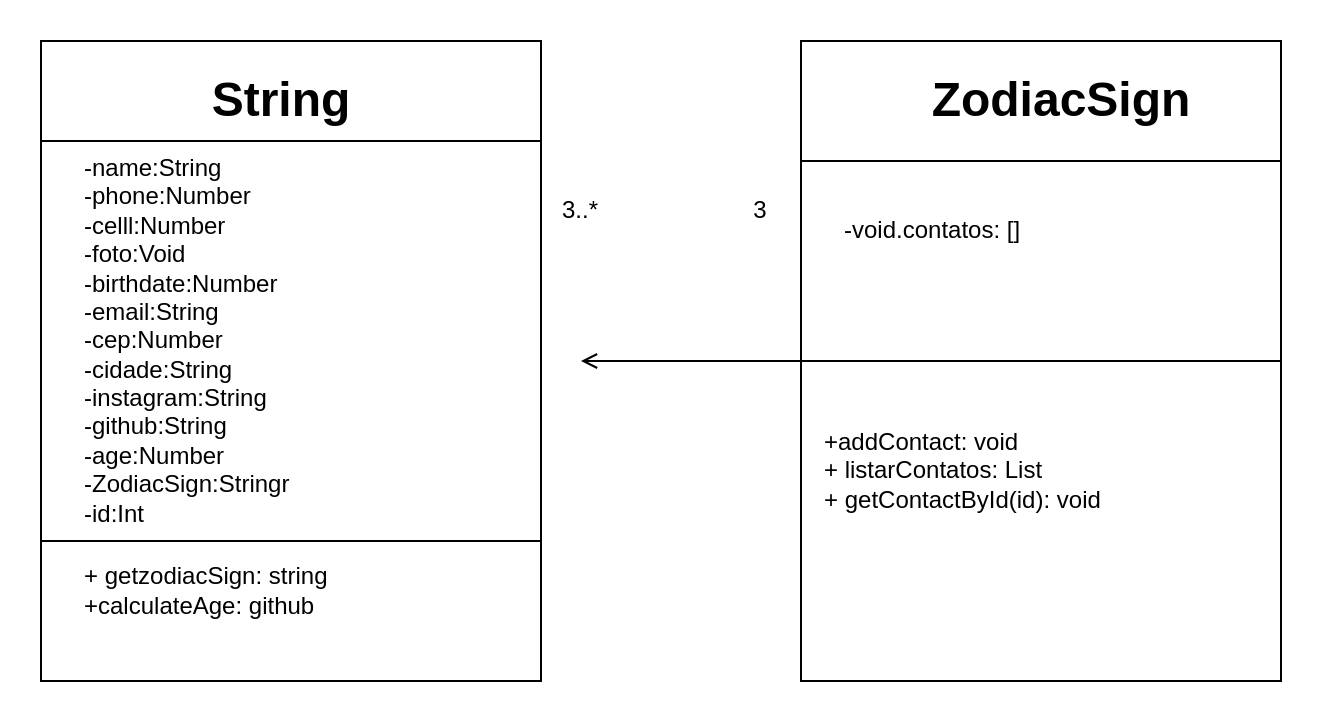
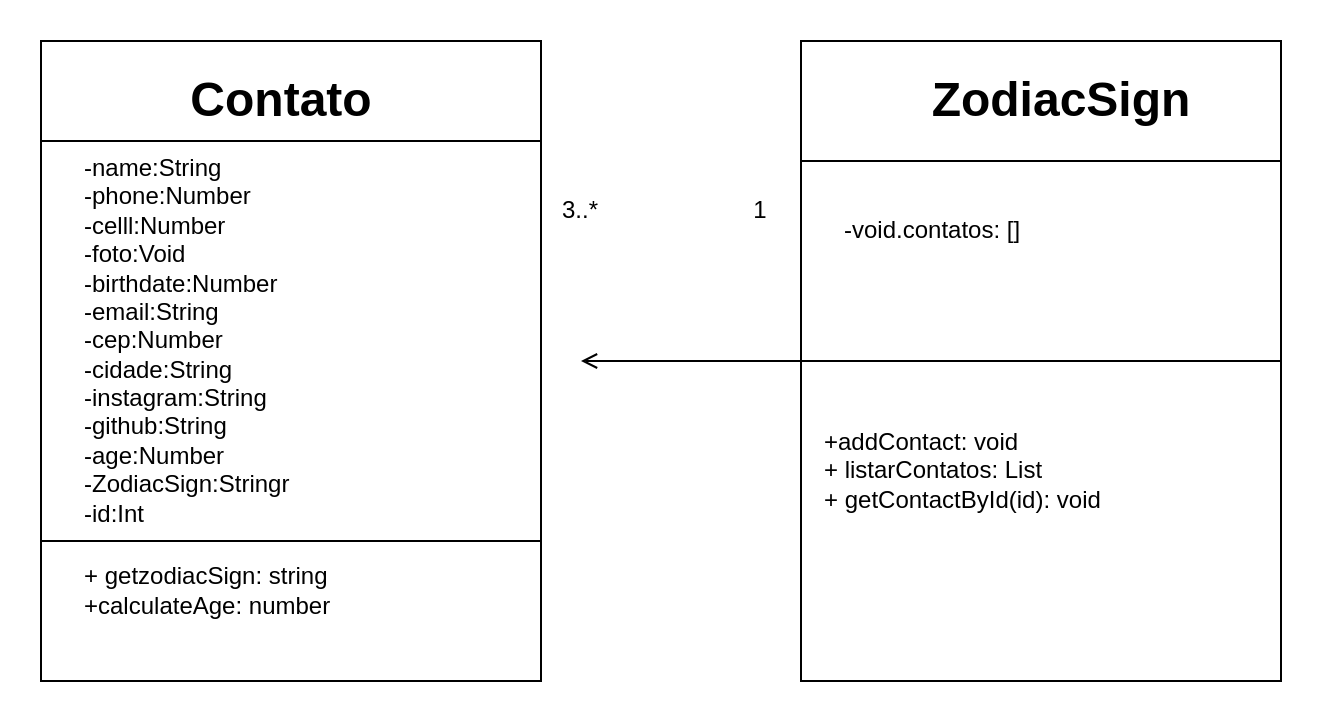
node "String": label "String" -> "Contato"
node "3": label "3" -> "1"
node "+ getzodiacSign: string +calculateAge: github": label "+ getzodiacSign: string +calculateAge: github" -> "+ getzodiacSign: string +calculateAge: number"
